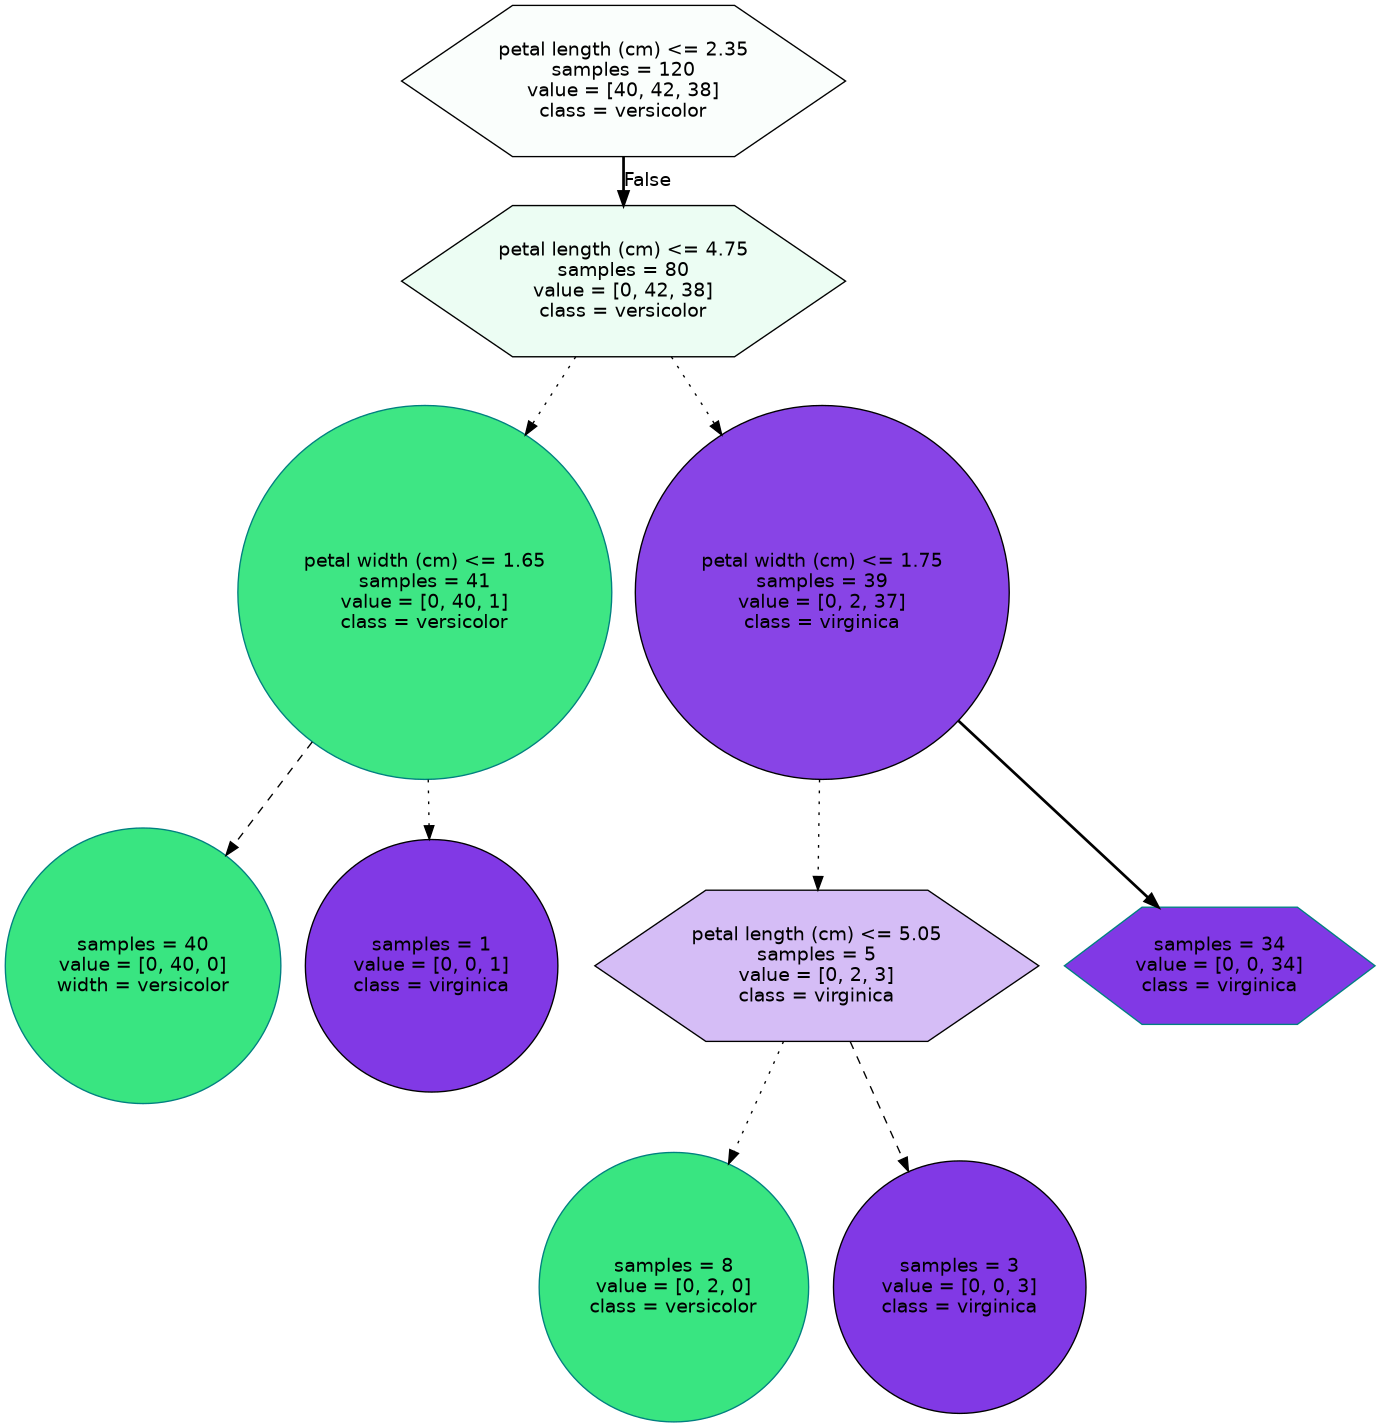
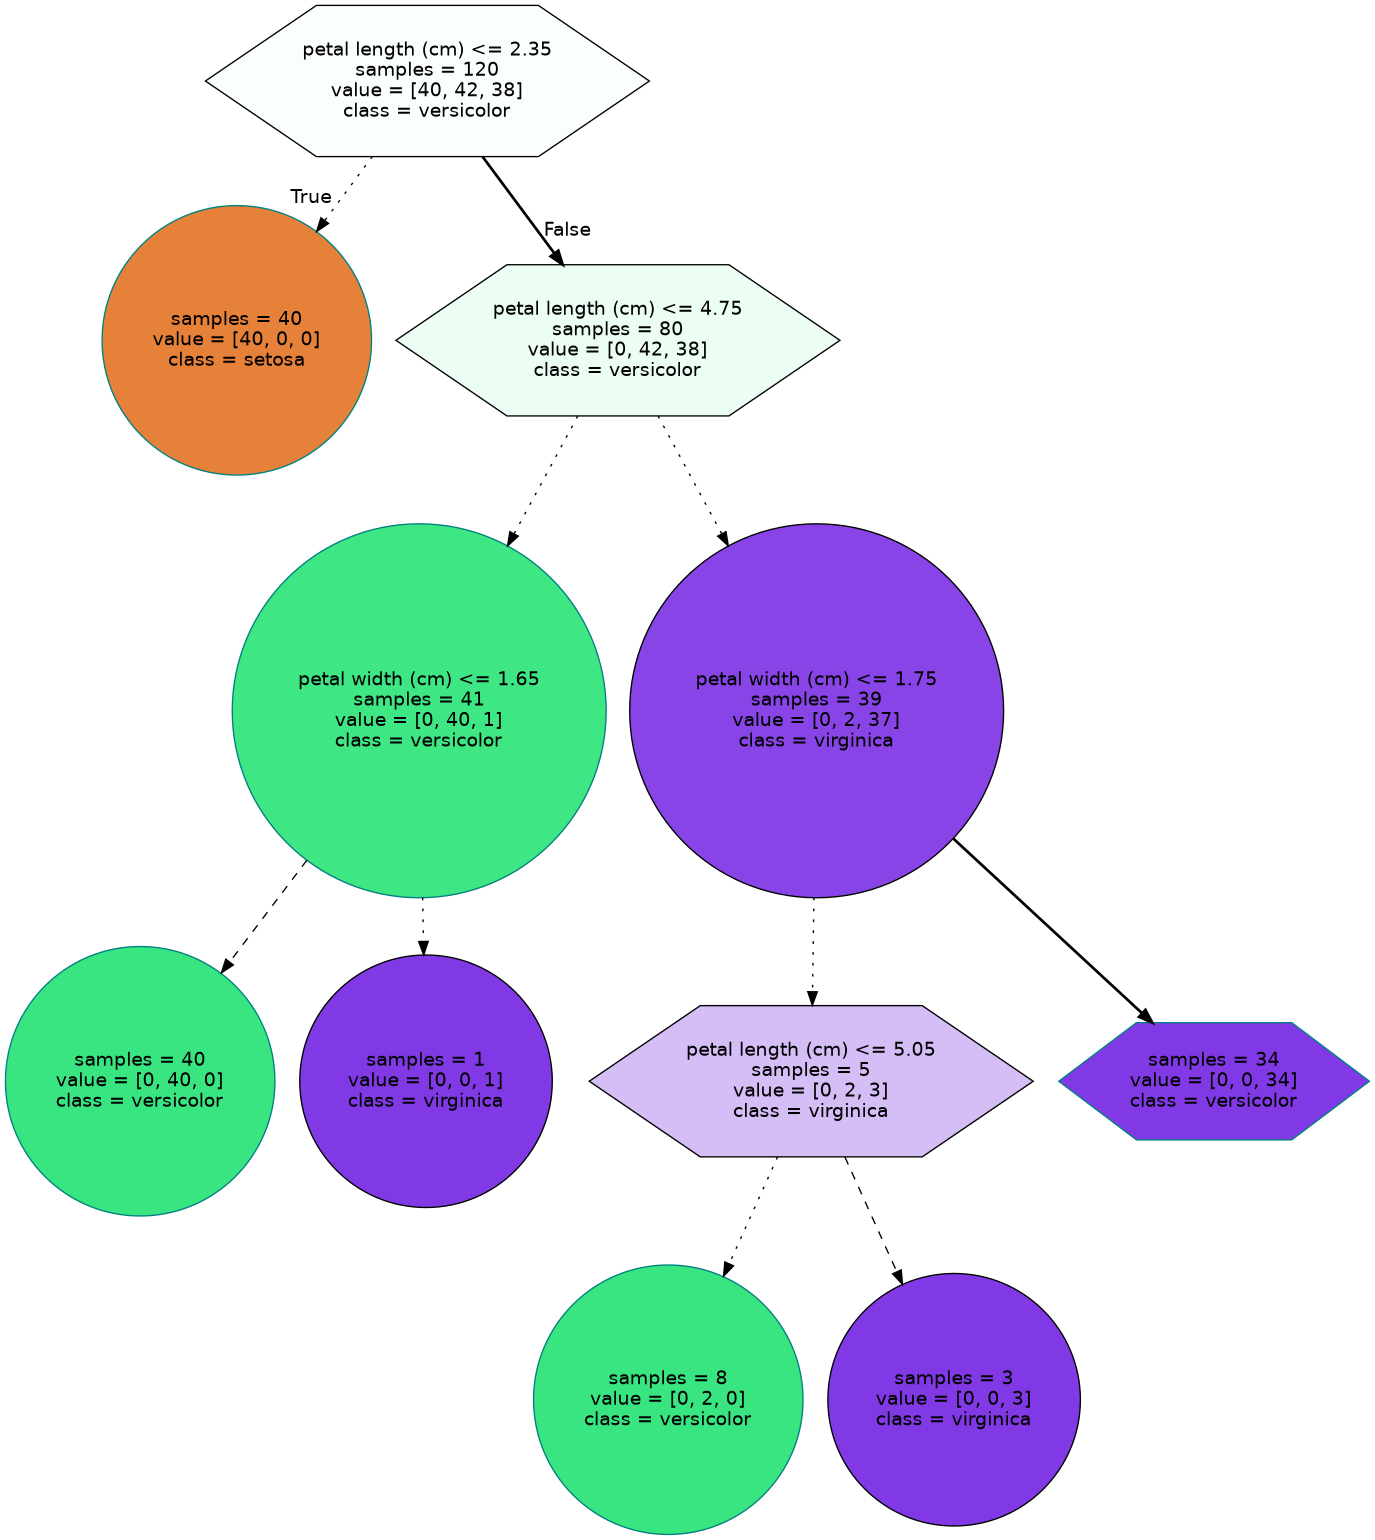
node "samples = 40 value = [40, 0, 0] class = setosa": added
node "samples = 40 value = [0, 40, 0] width = versicolor": label "samples = 40 value = [0, 40, 0] width = versicolor" -> "samples = 40 value = [0, 40, 0] class = versicolor"
node "samples = 34 value = [0, 0, 34] class = virginica": label "samples = 34 value = [0, 0, 34] class = virginica" -> "samples = 34 value = [0, 0, 34] class = versicolor"
